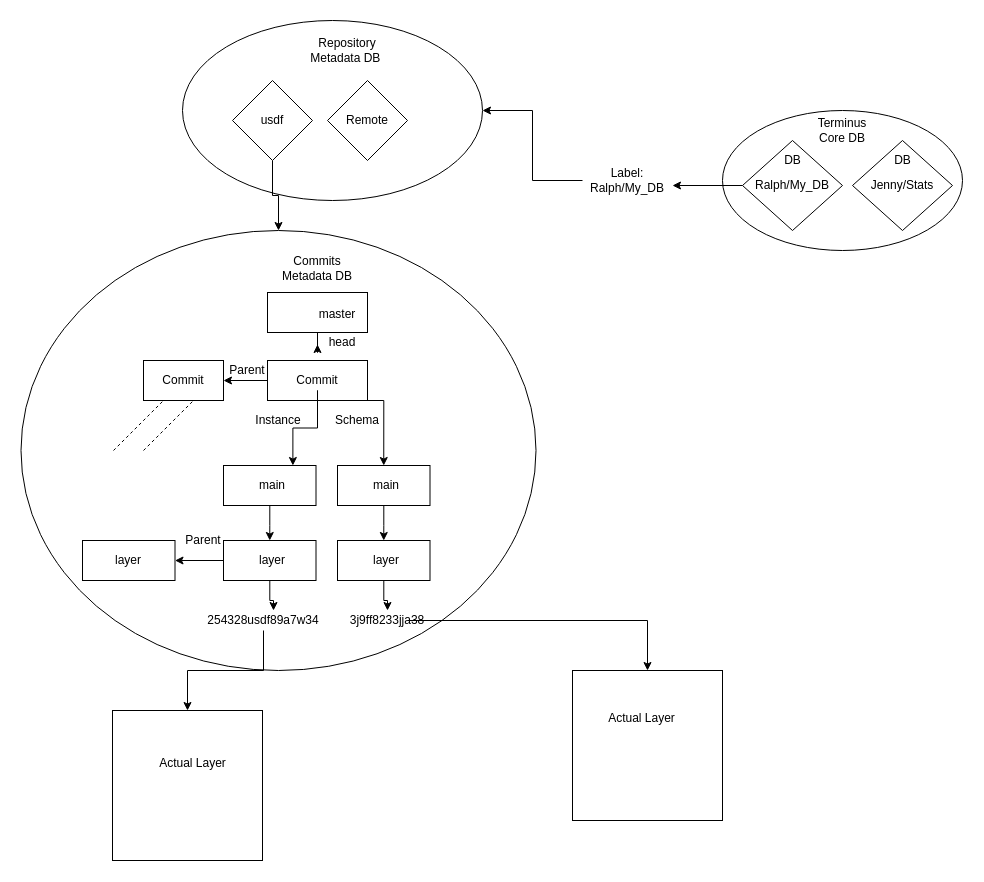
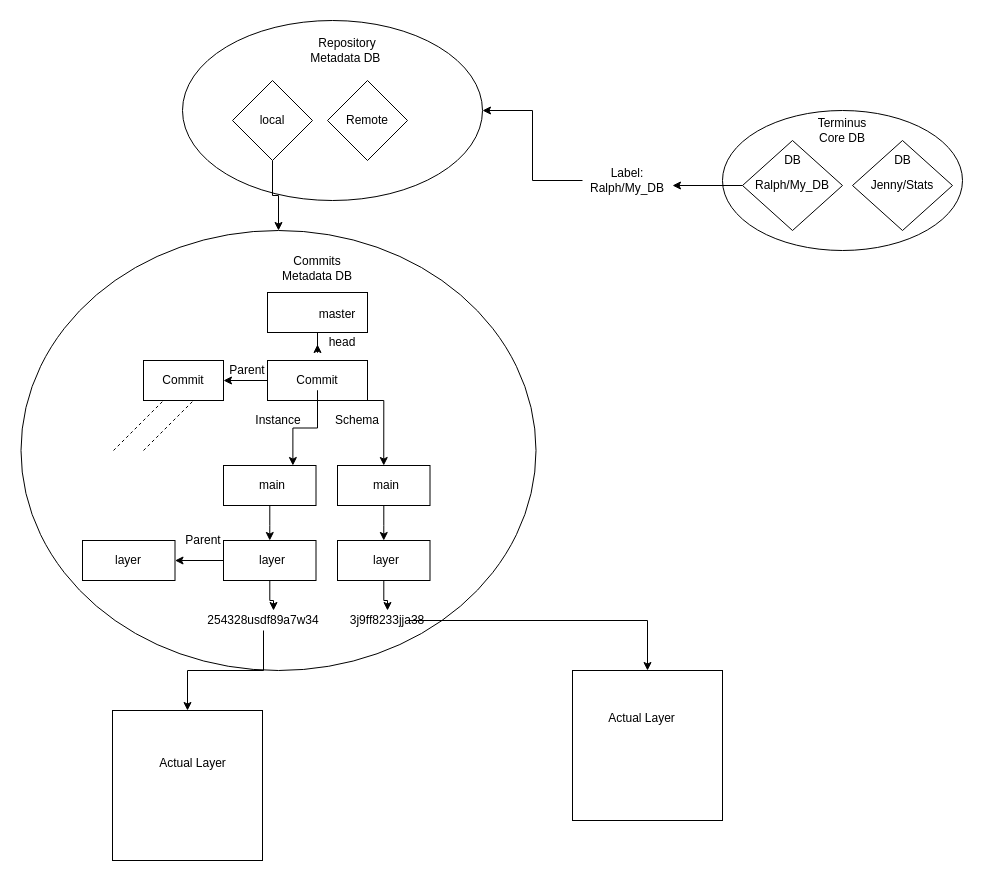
node "usdf": label "usdf" -> "local"
